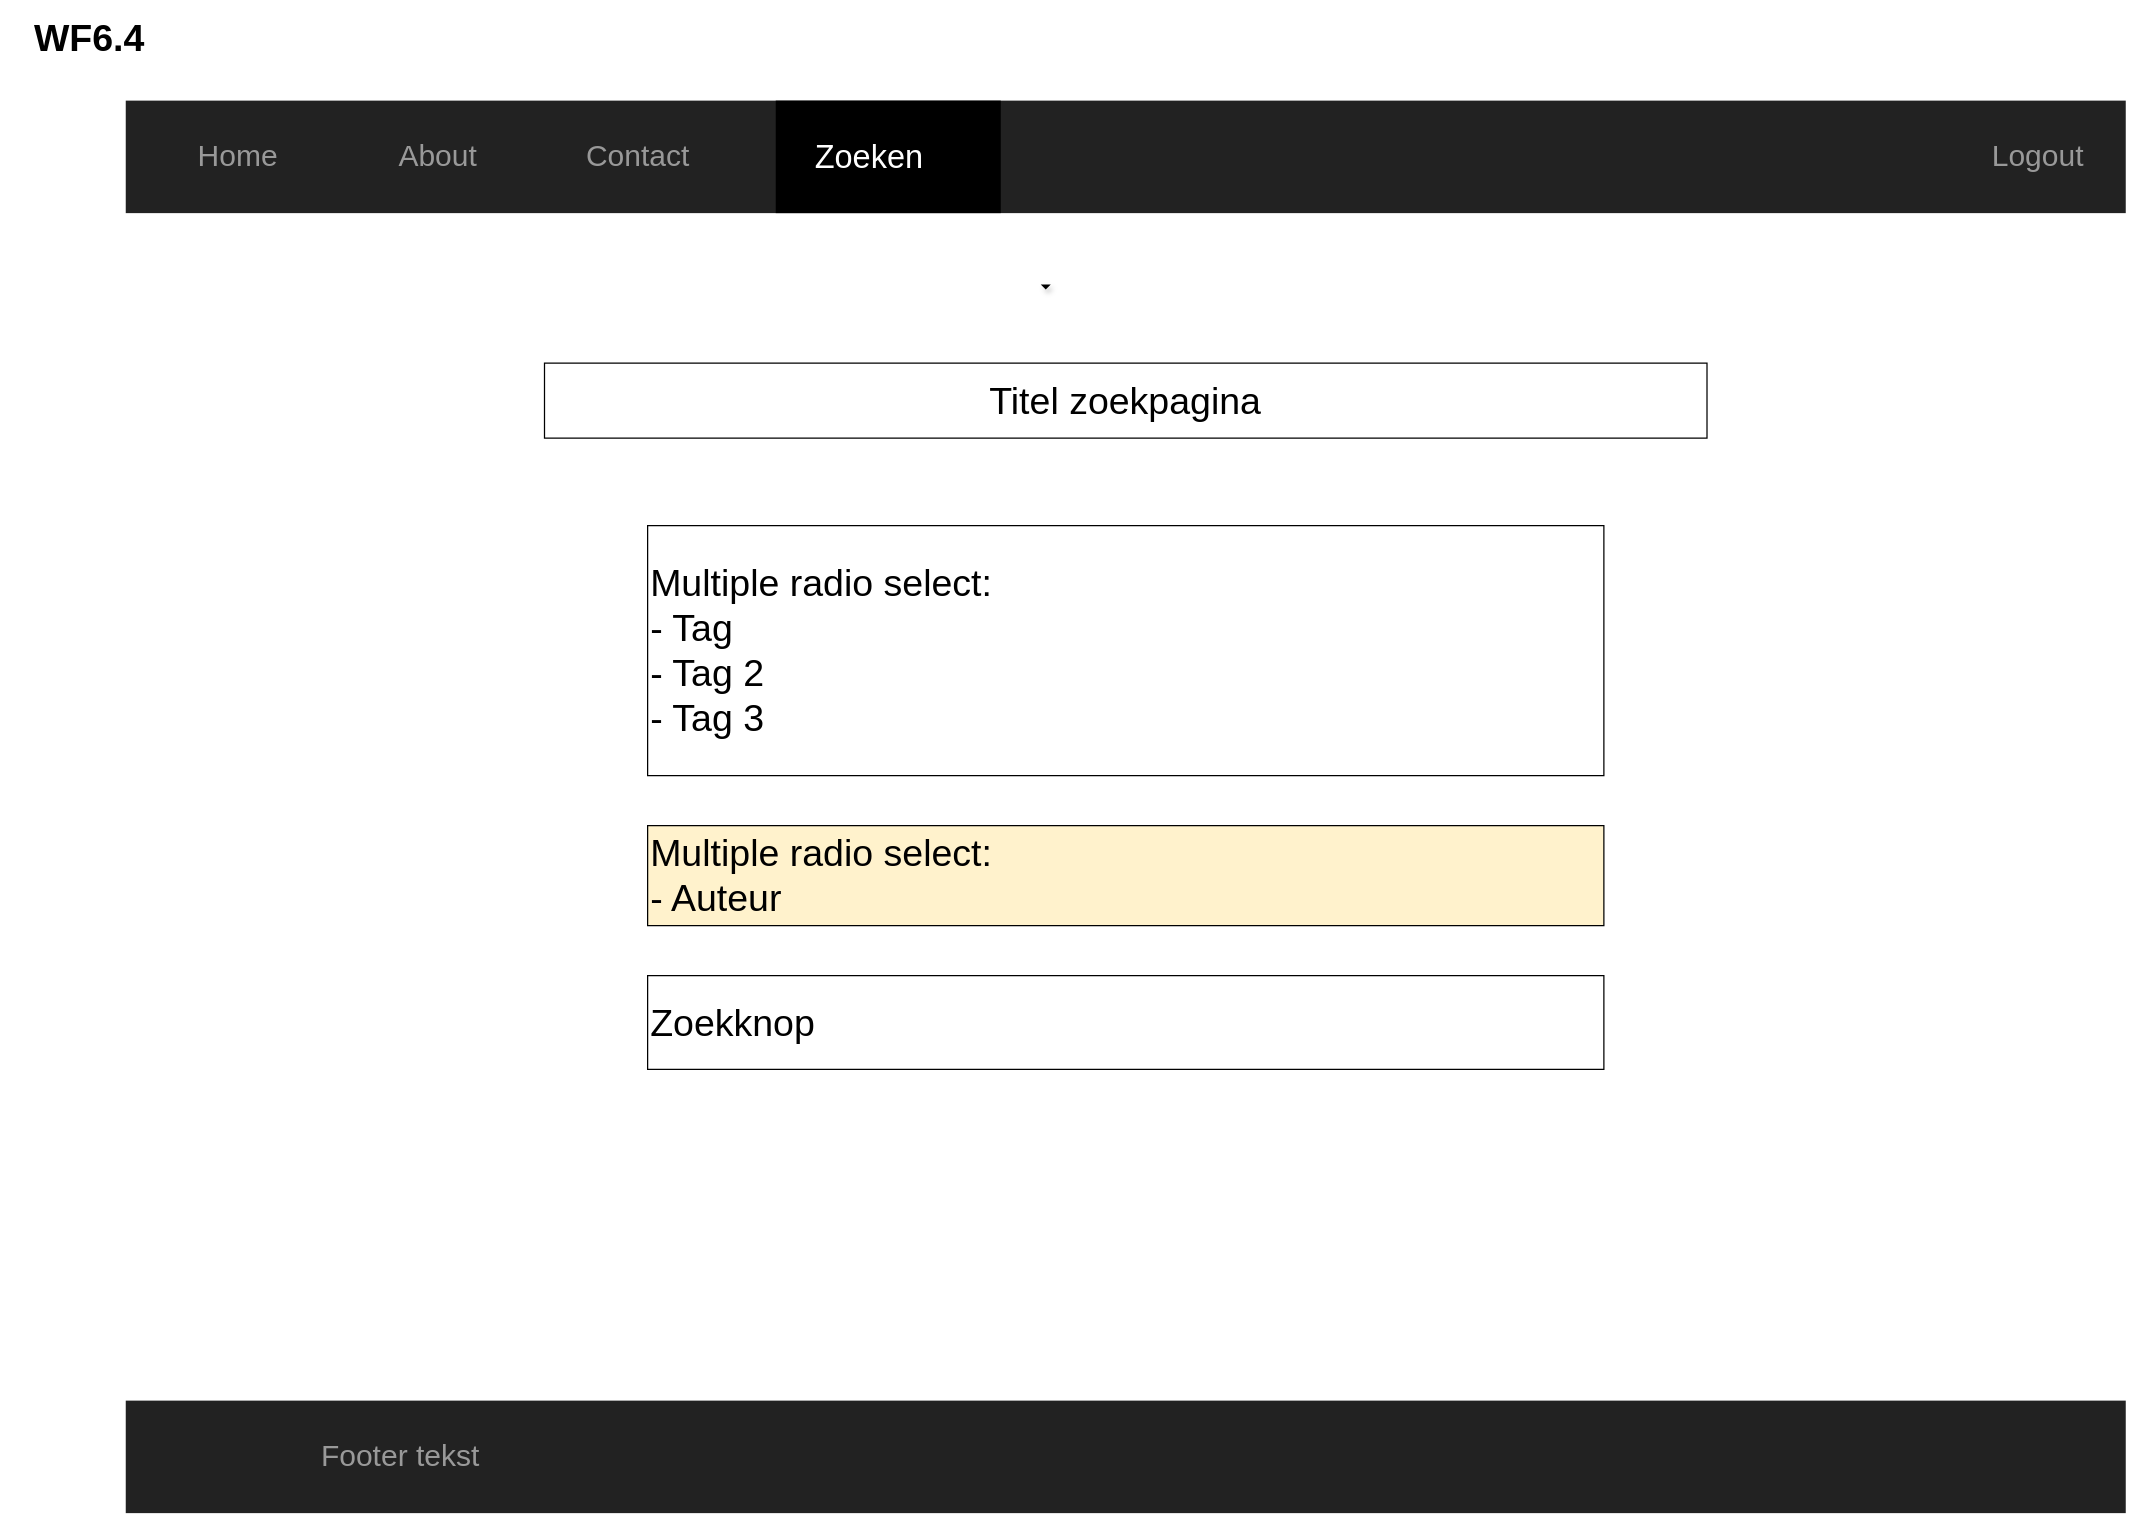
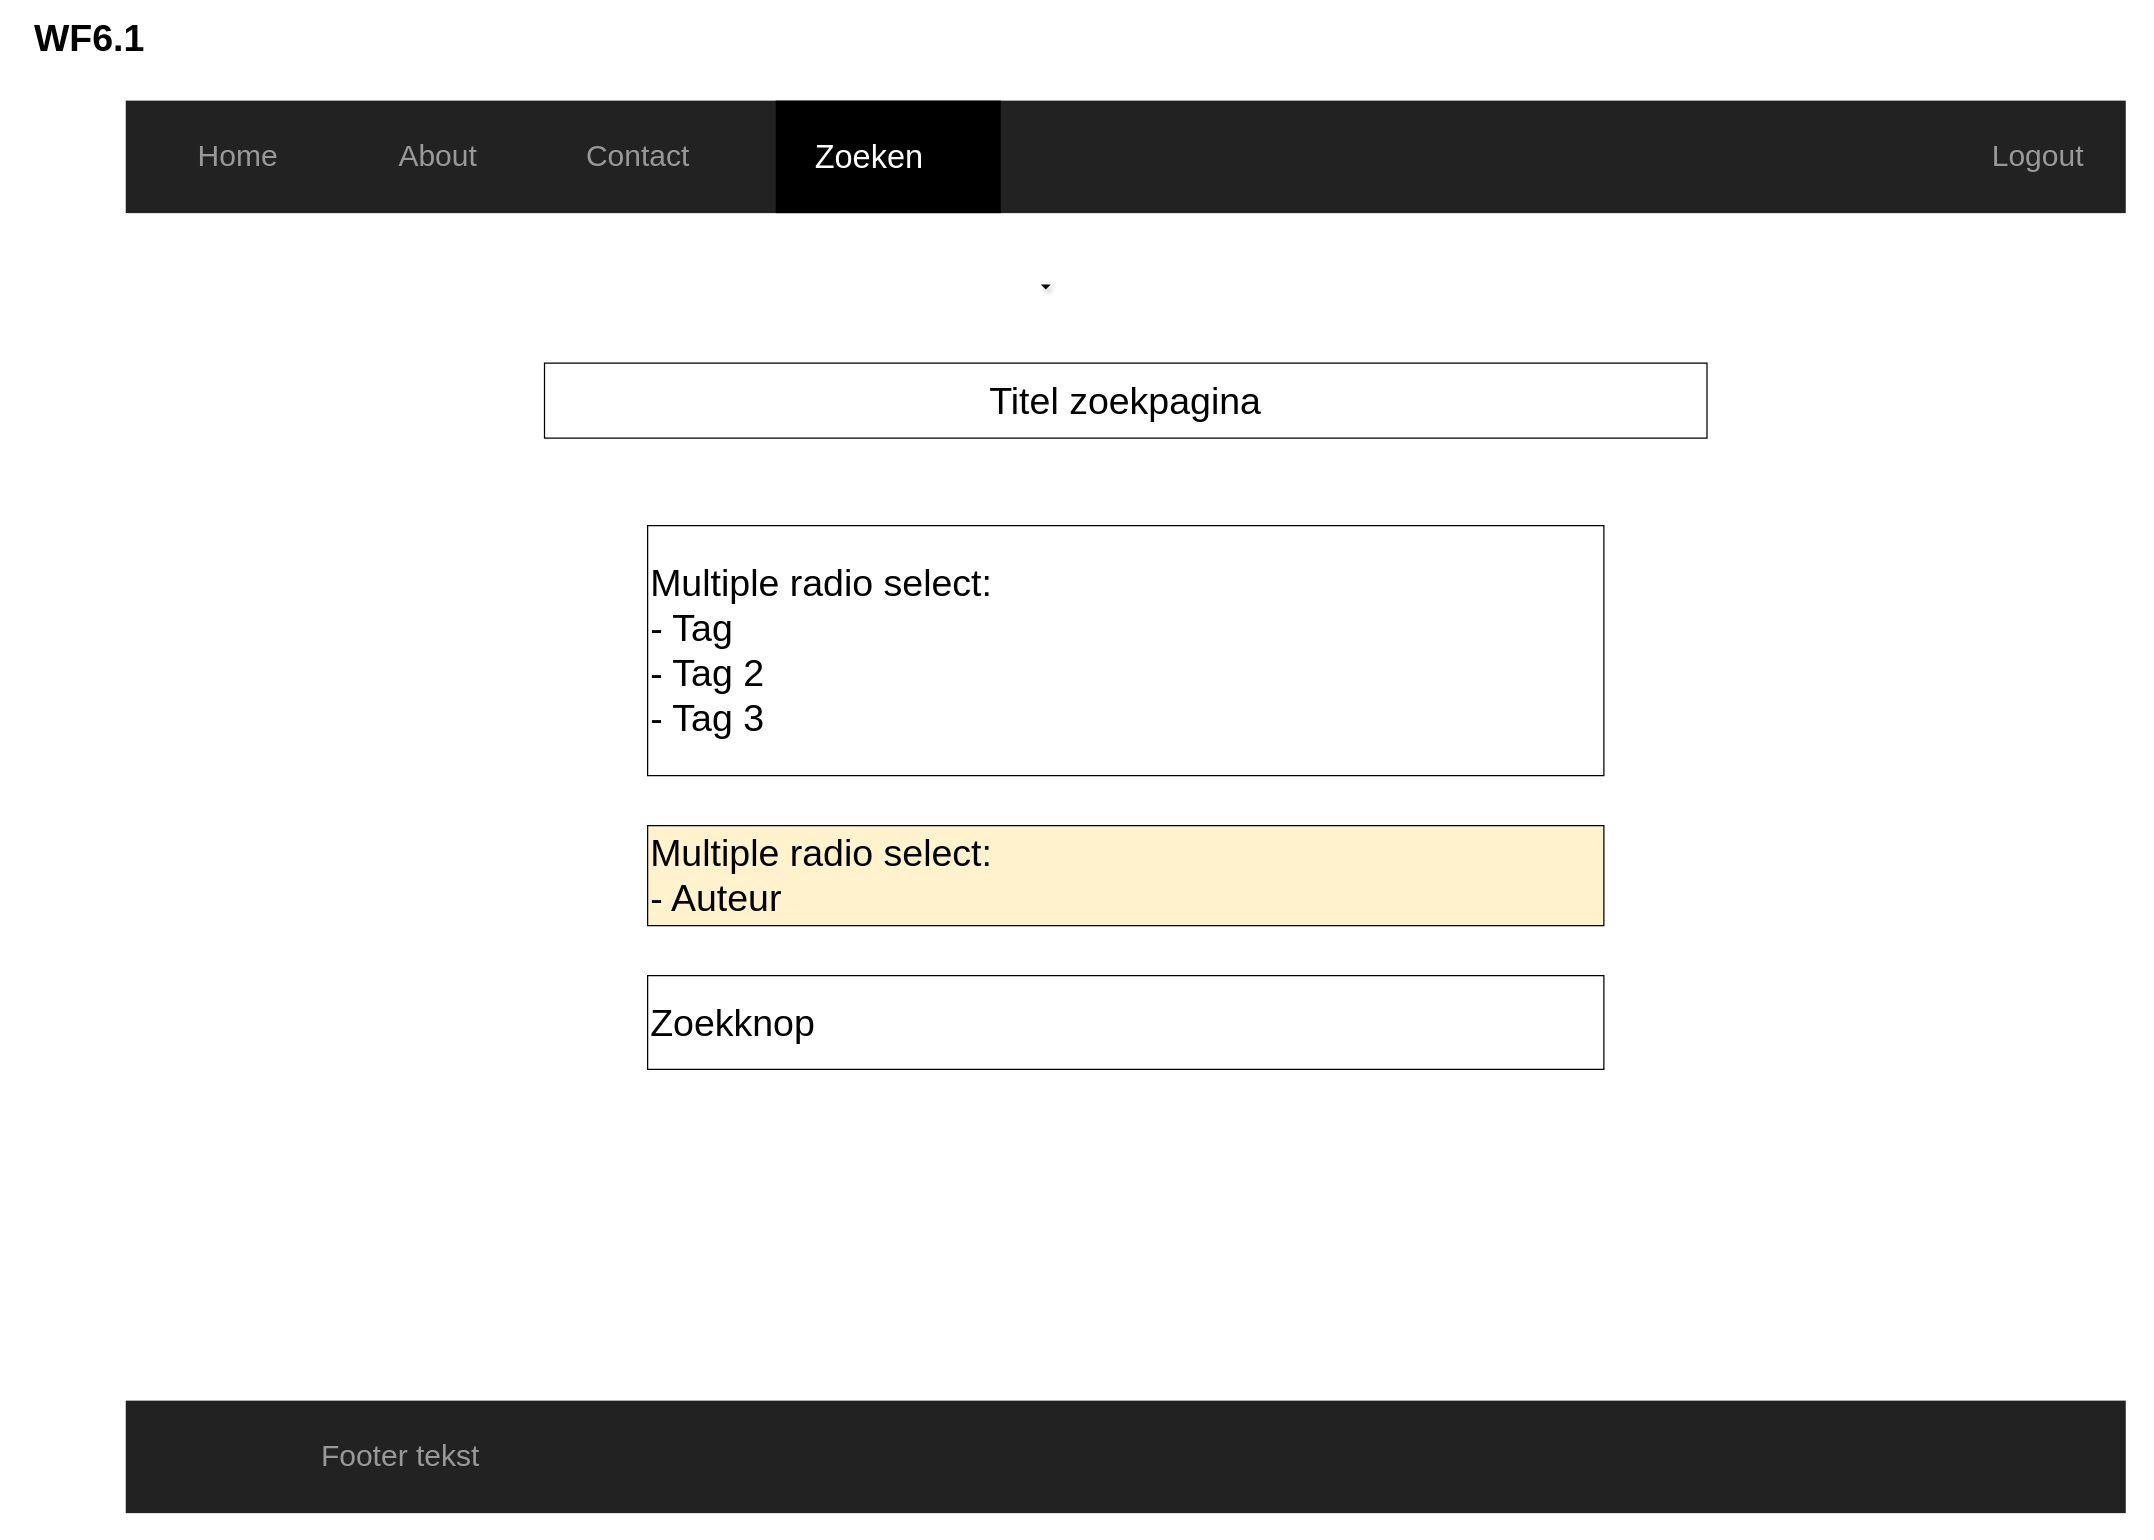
node "WF6.4": label "WF6.4" -> "WF6.1"
